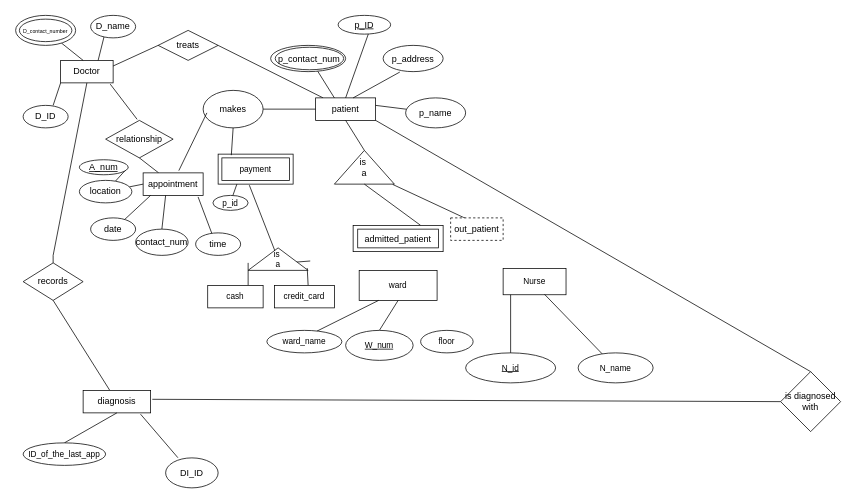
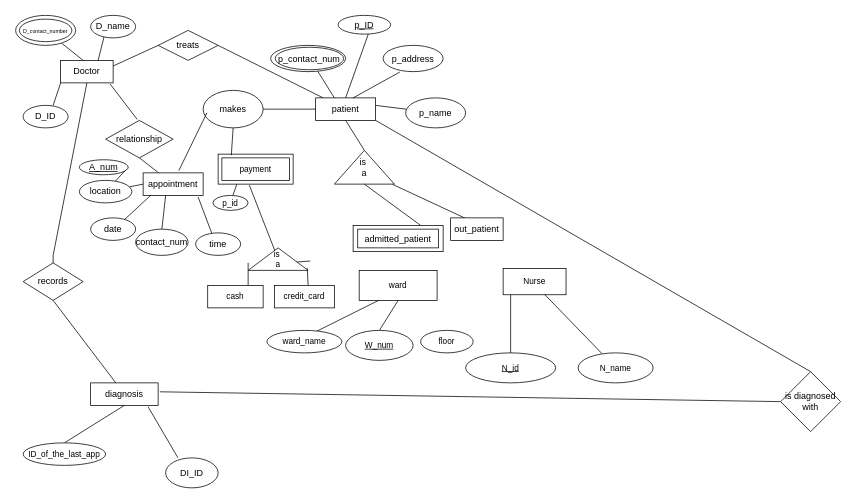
node "out_patient": style dashed -> solid
node "diagnosis": moved (117, 402) -> (124, 394)
